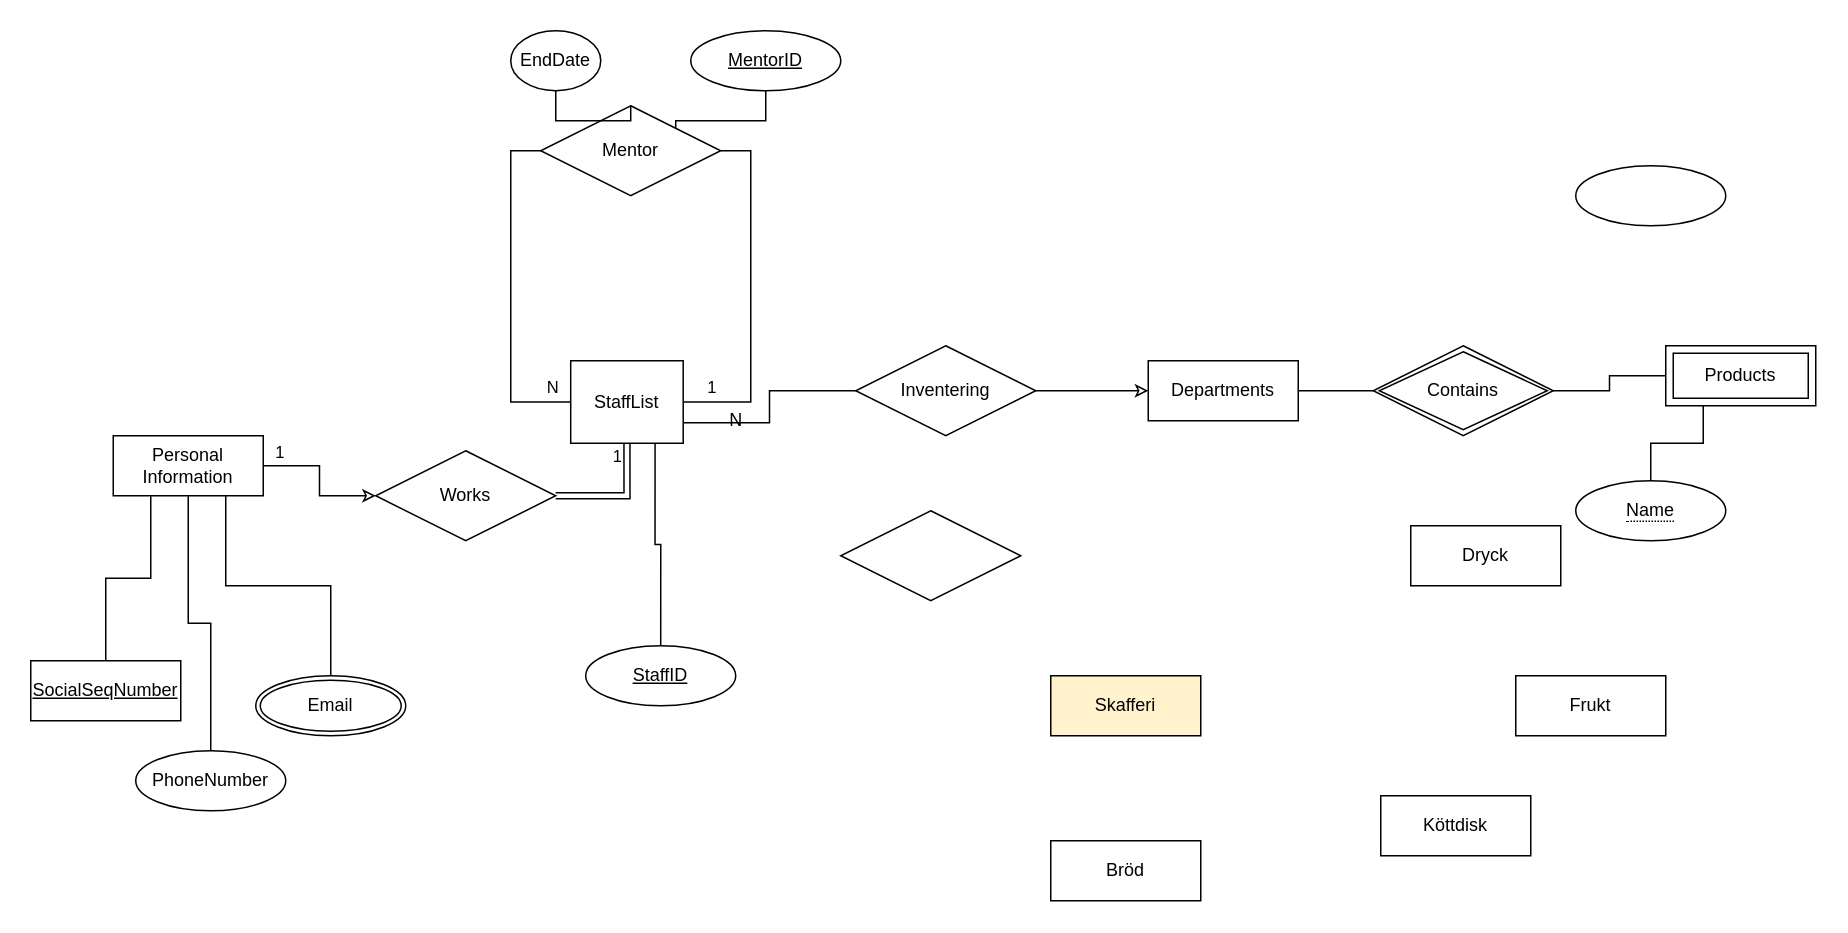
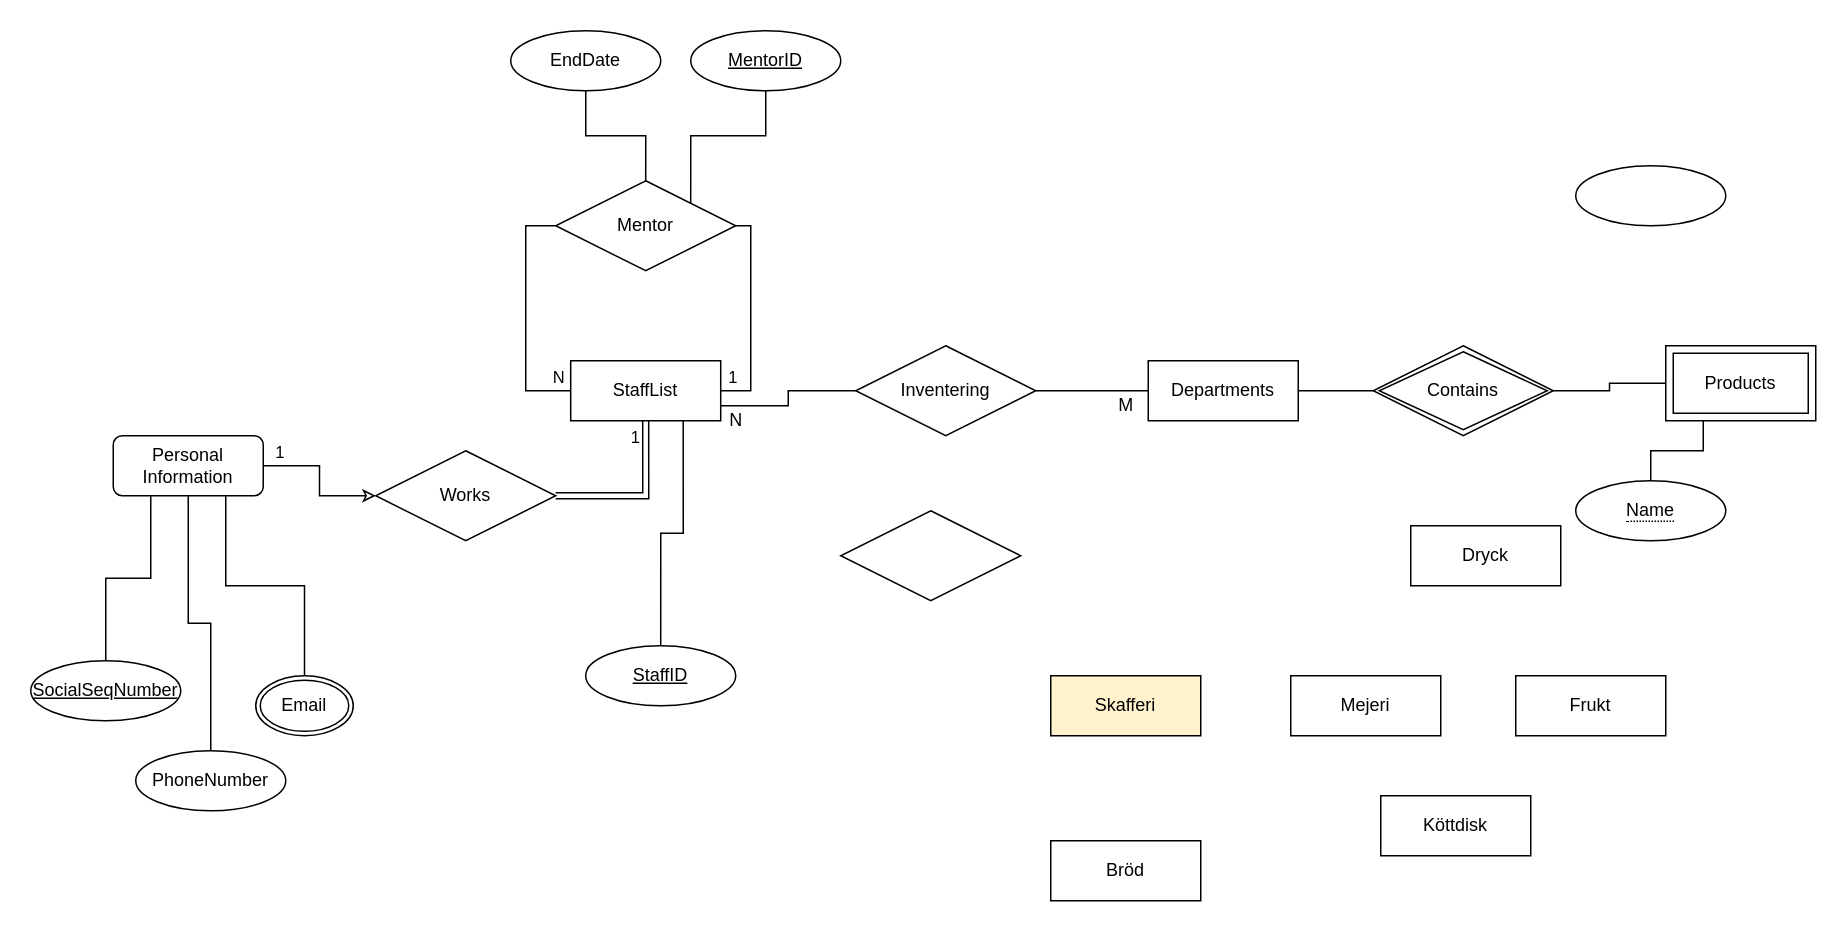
node "EndDate": size 90x60 -> 150x60
node "Mentor": moved (631, 151) -> (646, 226)
node "Products": size 150x60 -> 150x75
edge "Inventering" -> "Departments": arrowhead classic -> none
node "StaffList": size 113x83 -> 150x60
node "M": added
node "Personal Information": shape rectangle -> rounded rectangle
node "SocialSeqNumber": shape rectangle -> ellipse
node "Email": size 150x60 -> 98x60
node "Mejeri": added
